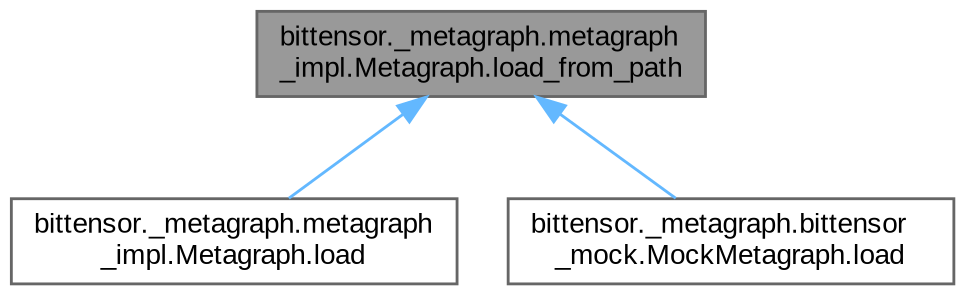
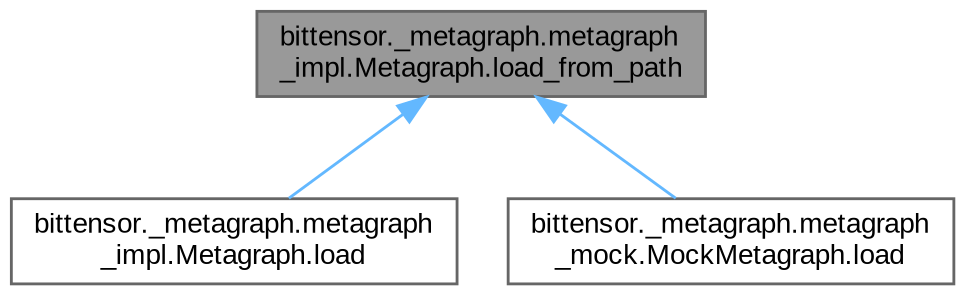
node "bittensor._metagraph.bittensor _mock.MockMetagraph.load": label "bittensor._metagraph.bittensor _mock.MockMetagraph.load" -> "bittensor._metagraph.metagraph _mock.MockMetagraph.load"
